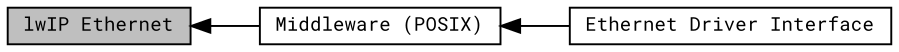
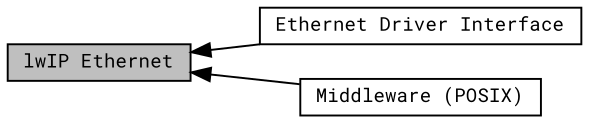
edge "Ethernet Driver Interface" -> "Middleware (POSIX)": now "Ethernet Driver Interface" -> "lwIP Ethernet"
